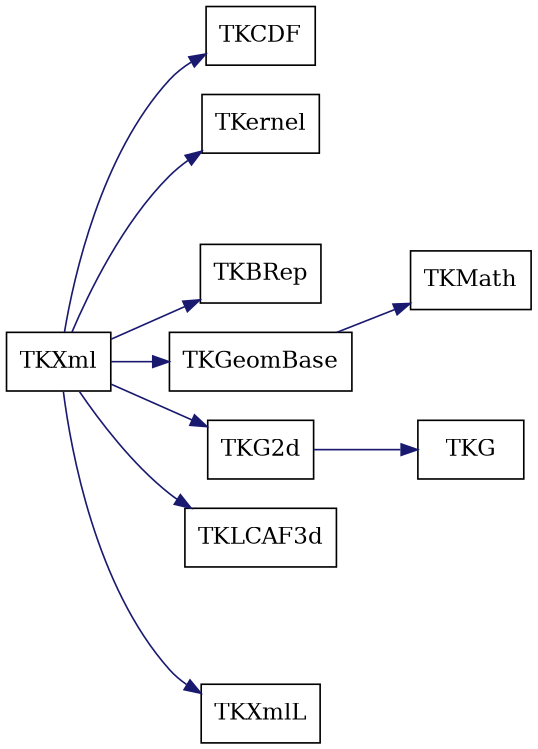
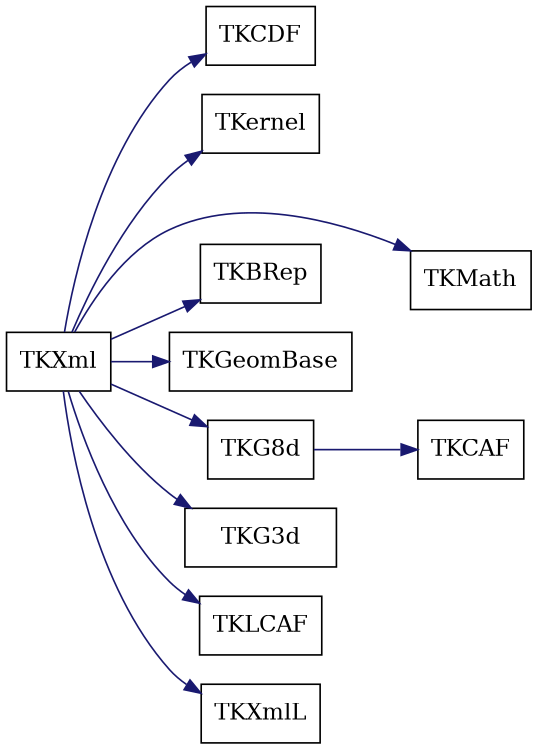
edge "TKGeomBase" -> "TKMath": now "TKXml" -> "TKMath"
node "TKG2d": label "TKG2d" -> "TKG8d"
node "TKG": label "TKG" -> "TKCAF"
node "TKLCAF3d": label "TKLCAF3d" -> "TKG3d"
node "TKLCAF": added
